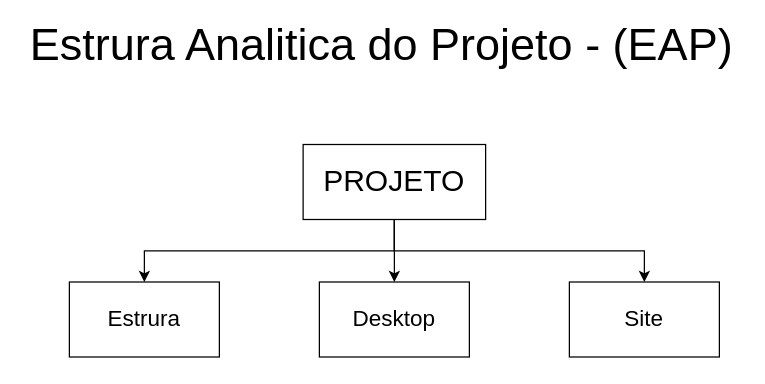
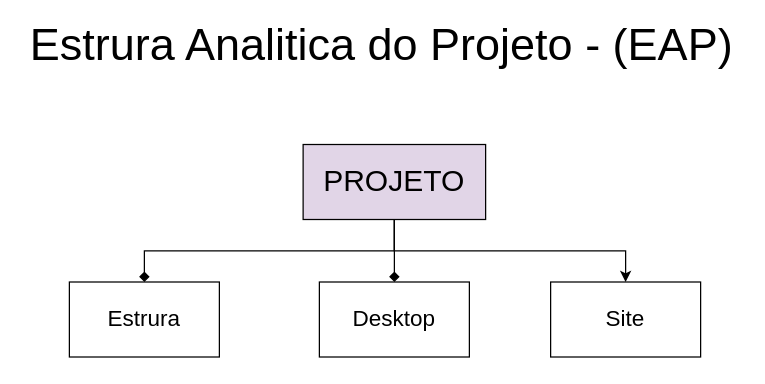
node "PROJETO": fillcolor #ffffff -> #e1d5e7
edge "PROJETO" -> "Estrura": arrowhead classic -> diamond
edge "PROJETO" -> "Desktop": arrowhead classic -> diamond
node "Site": moved (644, 319) -> (626, 319)
